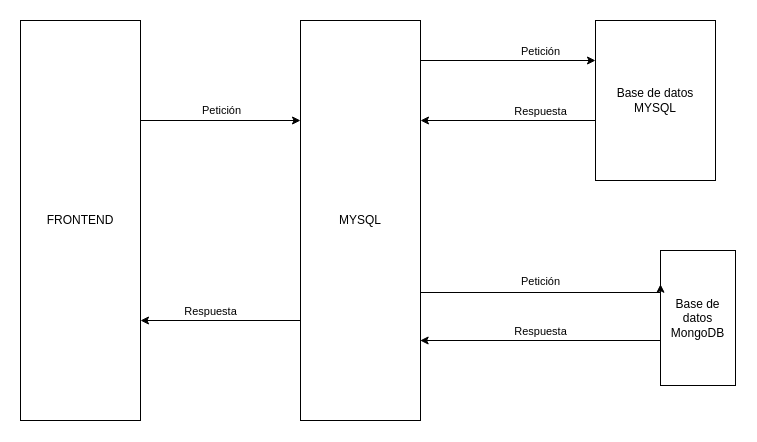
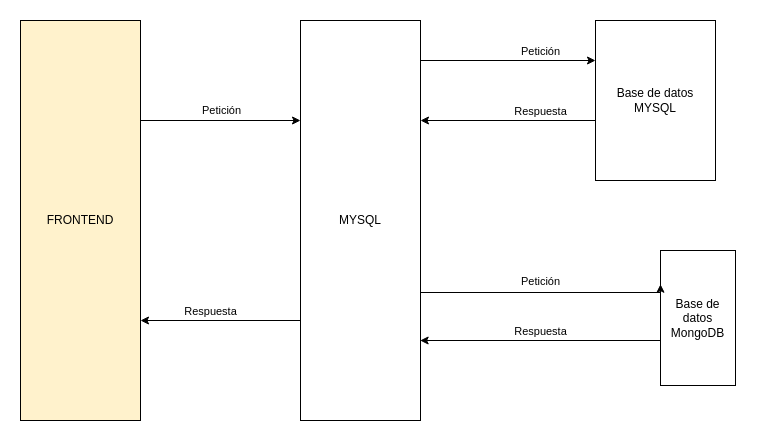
node "FRONTEND": fillcolor #ffffff -> #fff2cc
